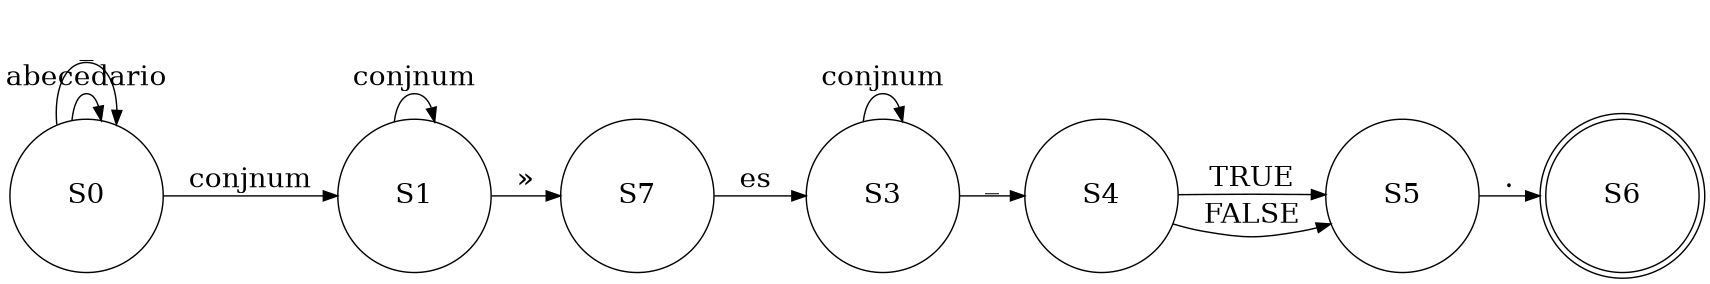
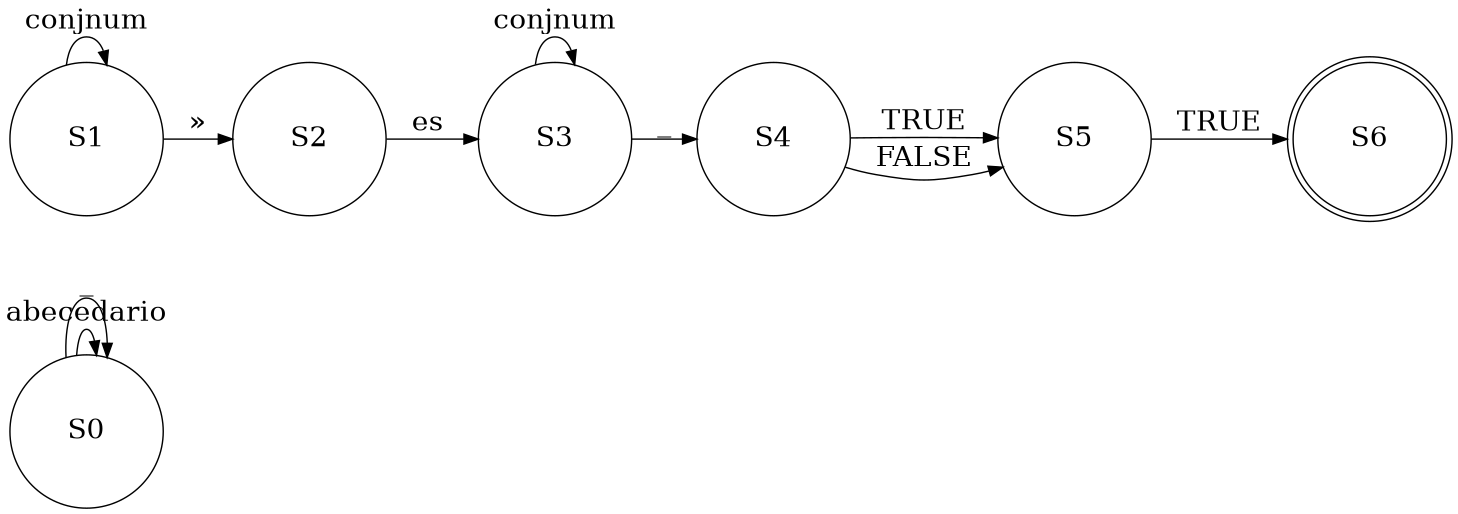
edge "S5" -> "S6": label "." -> "TRUE"
edge "S0" -> "S1": removed, label "conjnum"
node "S7": label "S7" -> "S2"
